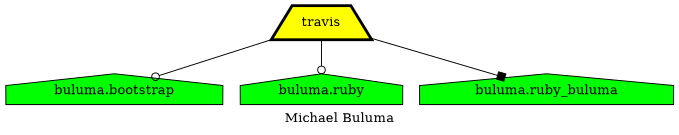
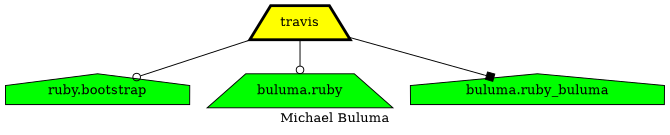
node "buluma.bootstrap": label "buluma.bootstrap" -> "ruby.bootstrap"
node "buluma.ruby": shape house -> trapezium
